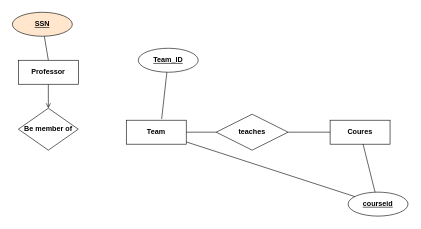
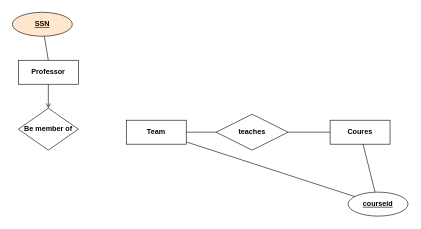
node "Team_ID": removed
edge "Team_ID" -- "Team": removed
